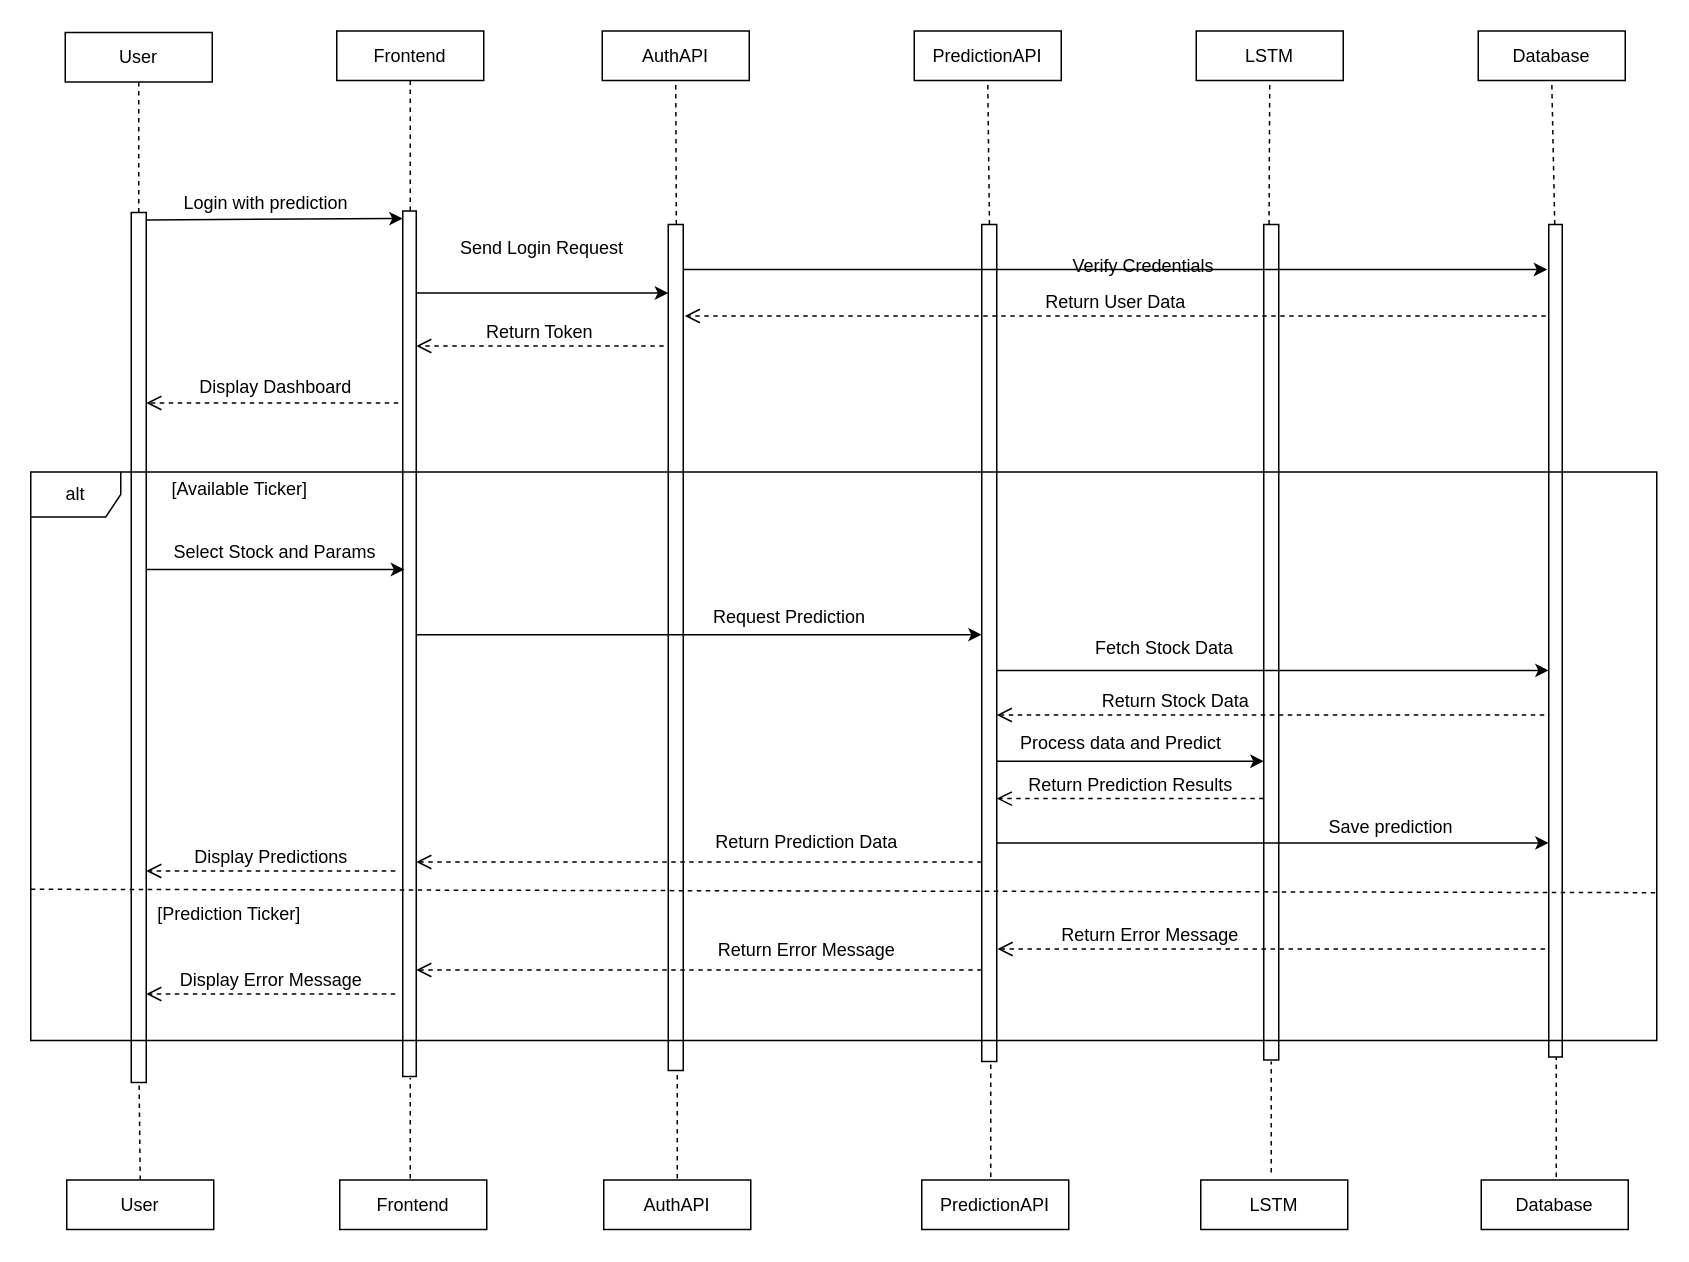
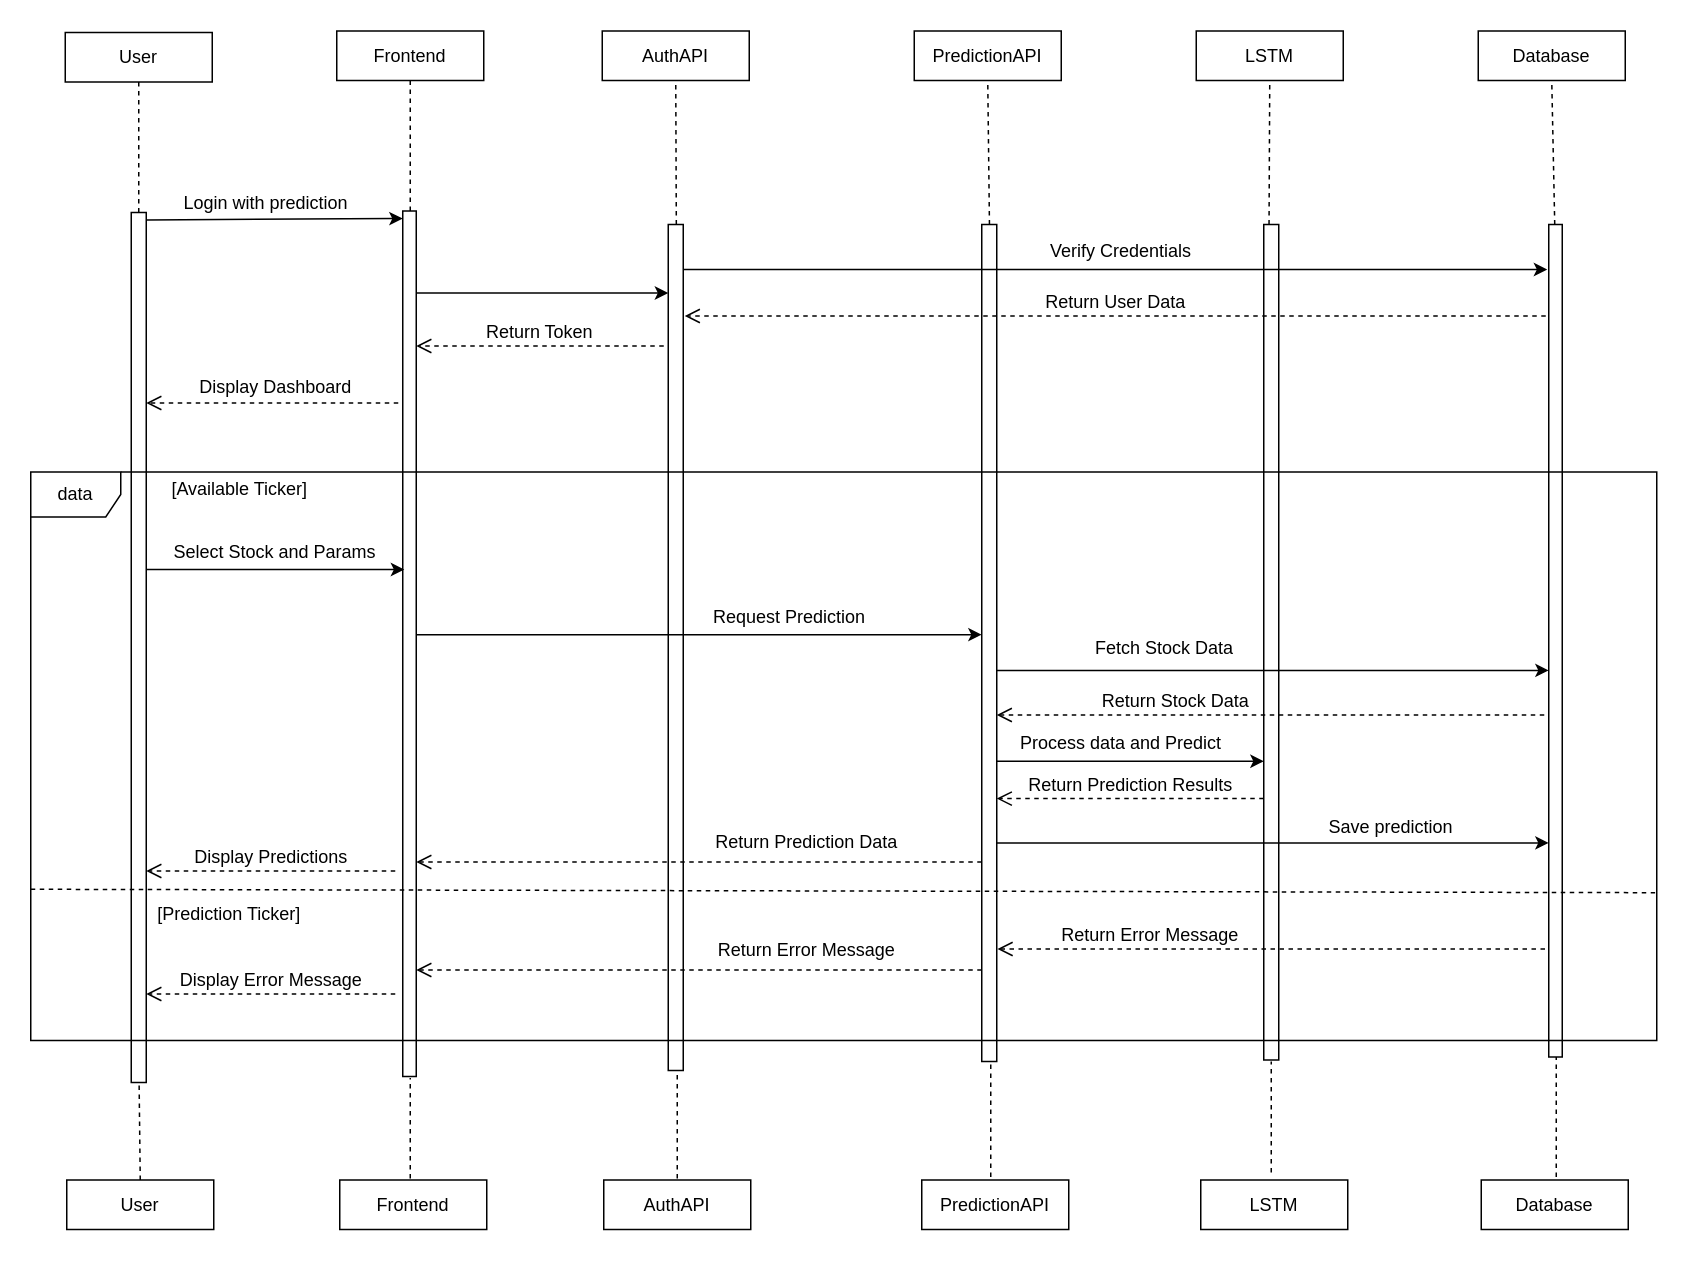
node "Send Login Request": removed
node "Verify Credentials": moved (1144, 266) -> (1121, 251)
node "alt": label "alt" -> "data"
